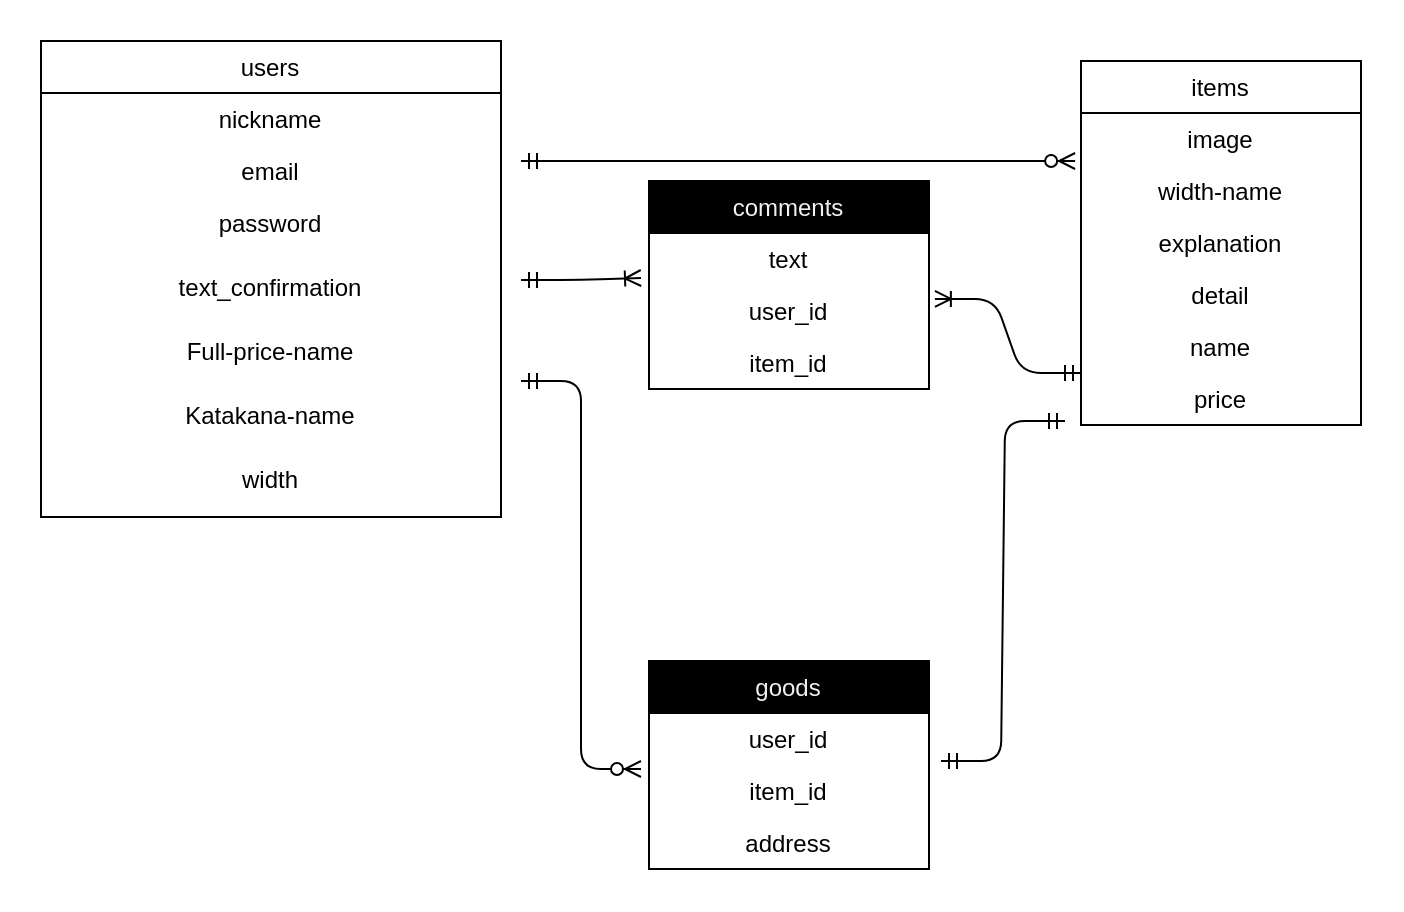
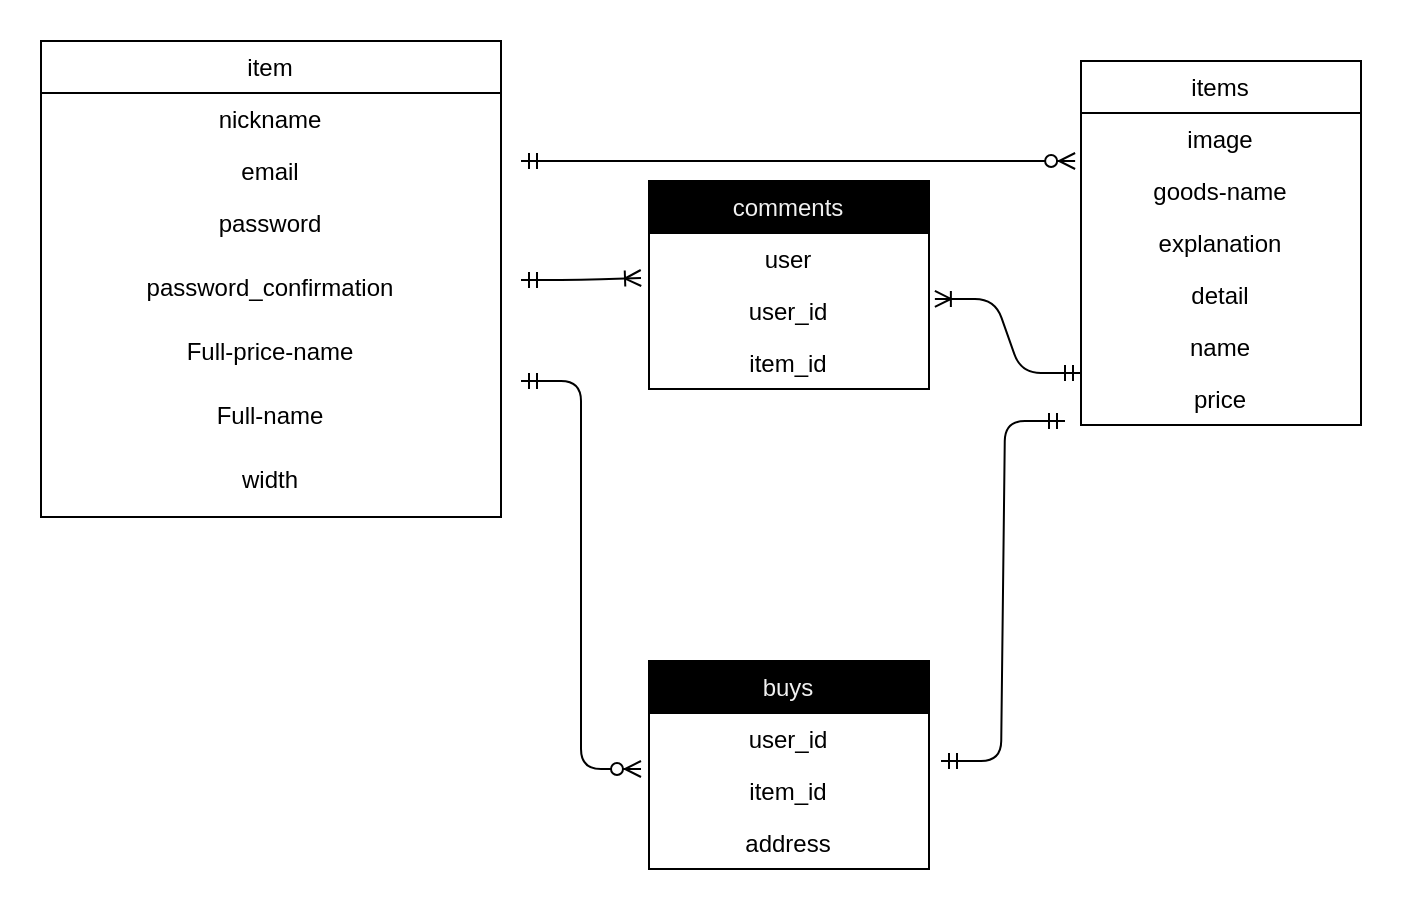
node "users": label "users" -> "item"
node "width-name": label "width-name" -> "goods-name"
node "text": label "text" -> "user"
node "text_confirmation": label "text_confirmation" -> "password_confirmation"
node "Katakana-name": label "Katakana-name" -> "Full-name"
node "goods": label "goods" -> "buys"
